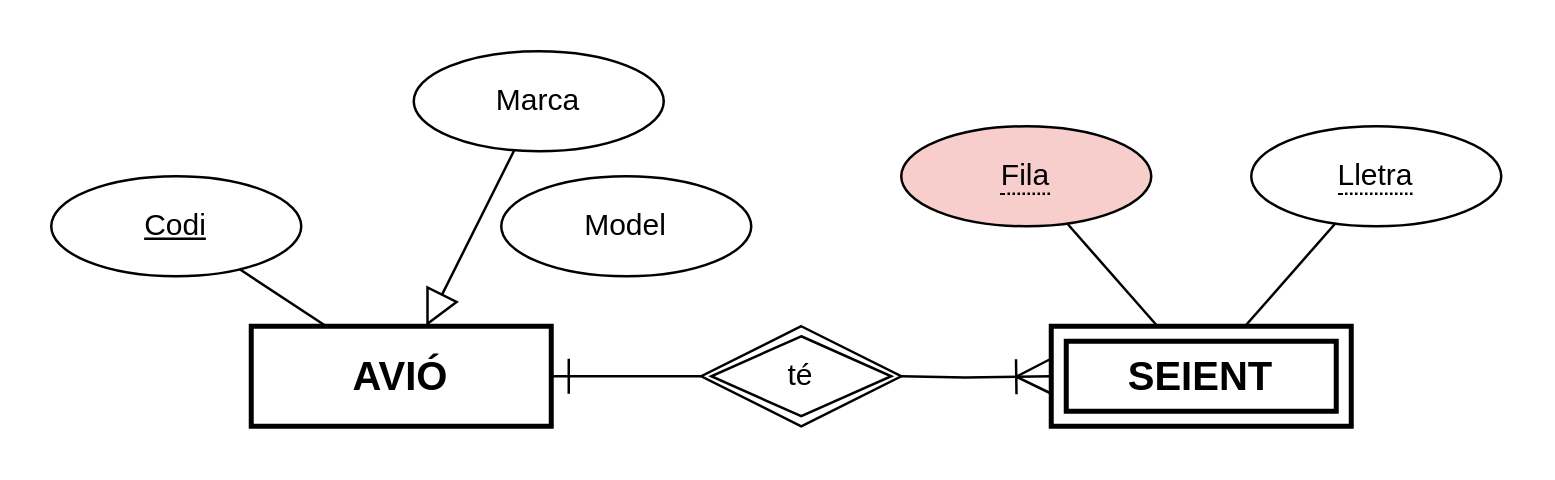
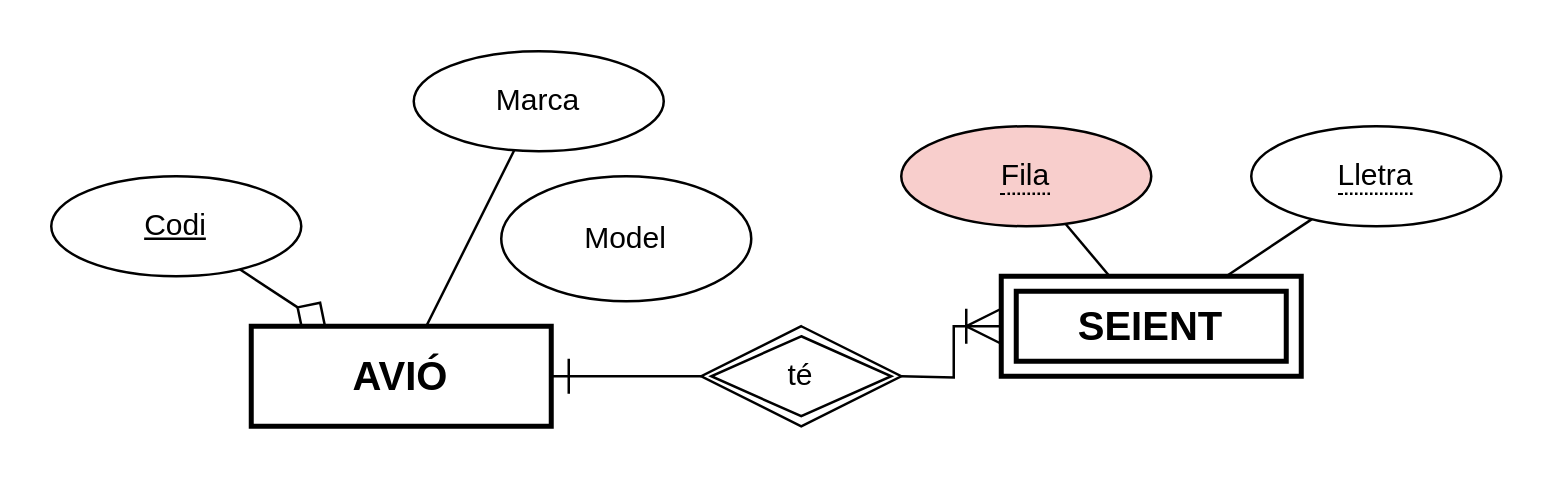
node "Model": size 250x100 -> 250x125
edge "Marca" -> "AVIÓ": arrowhead block -> none
edge "Codi" -- "AVIÓ": arrowhead none -> diamond
node "SEIENT": moved (1201, 376) -> (1151, 326)
